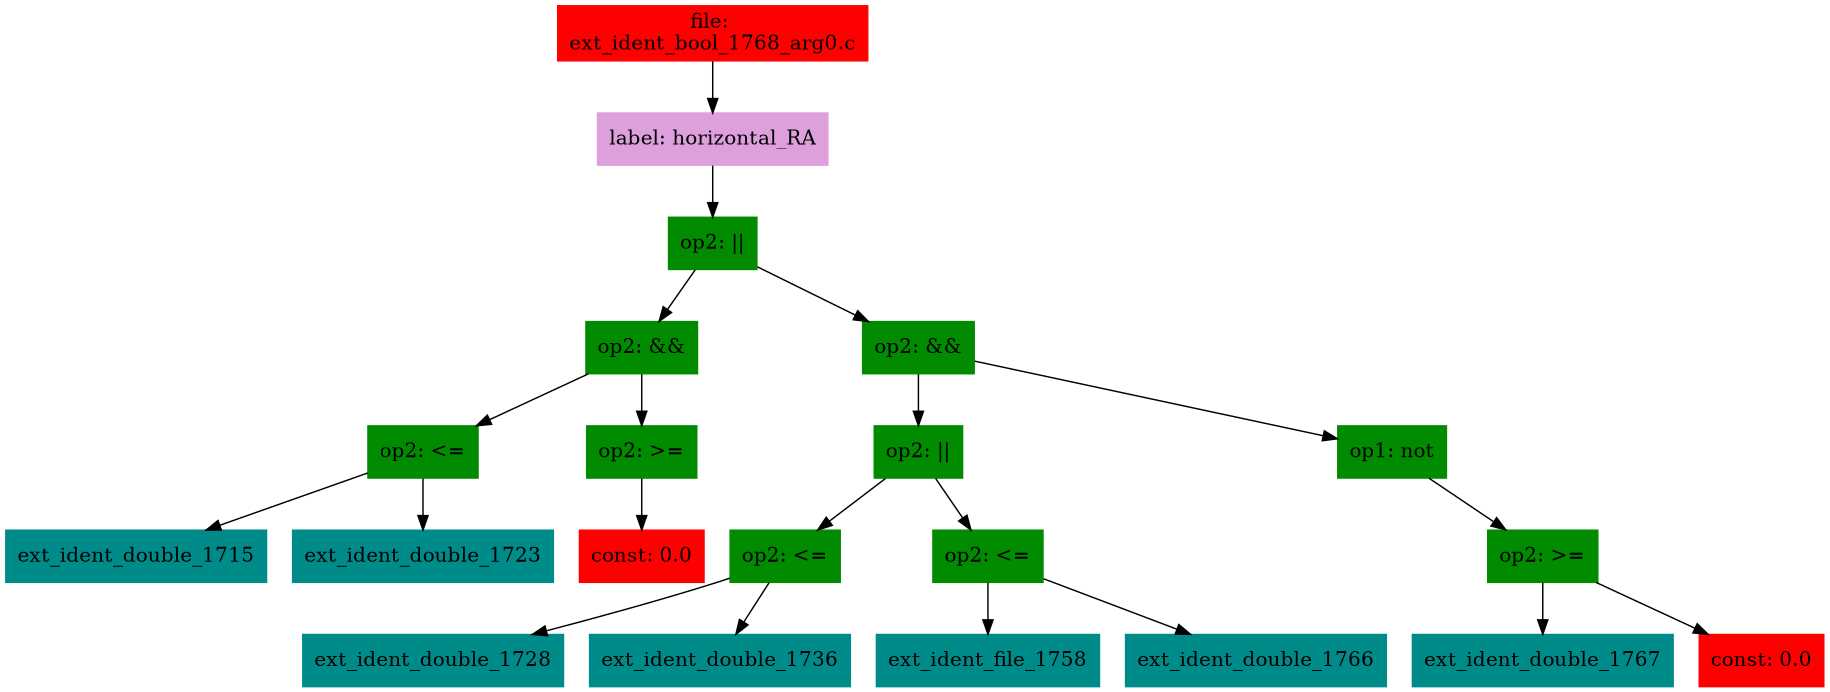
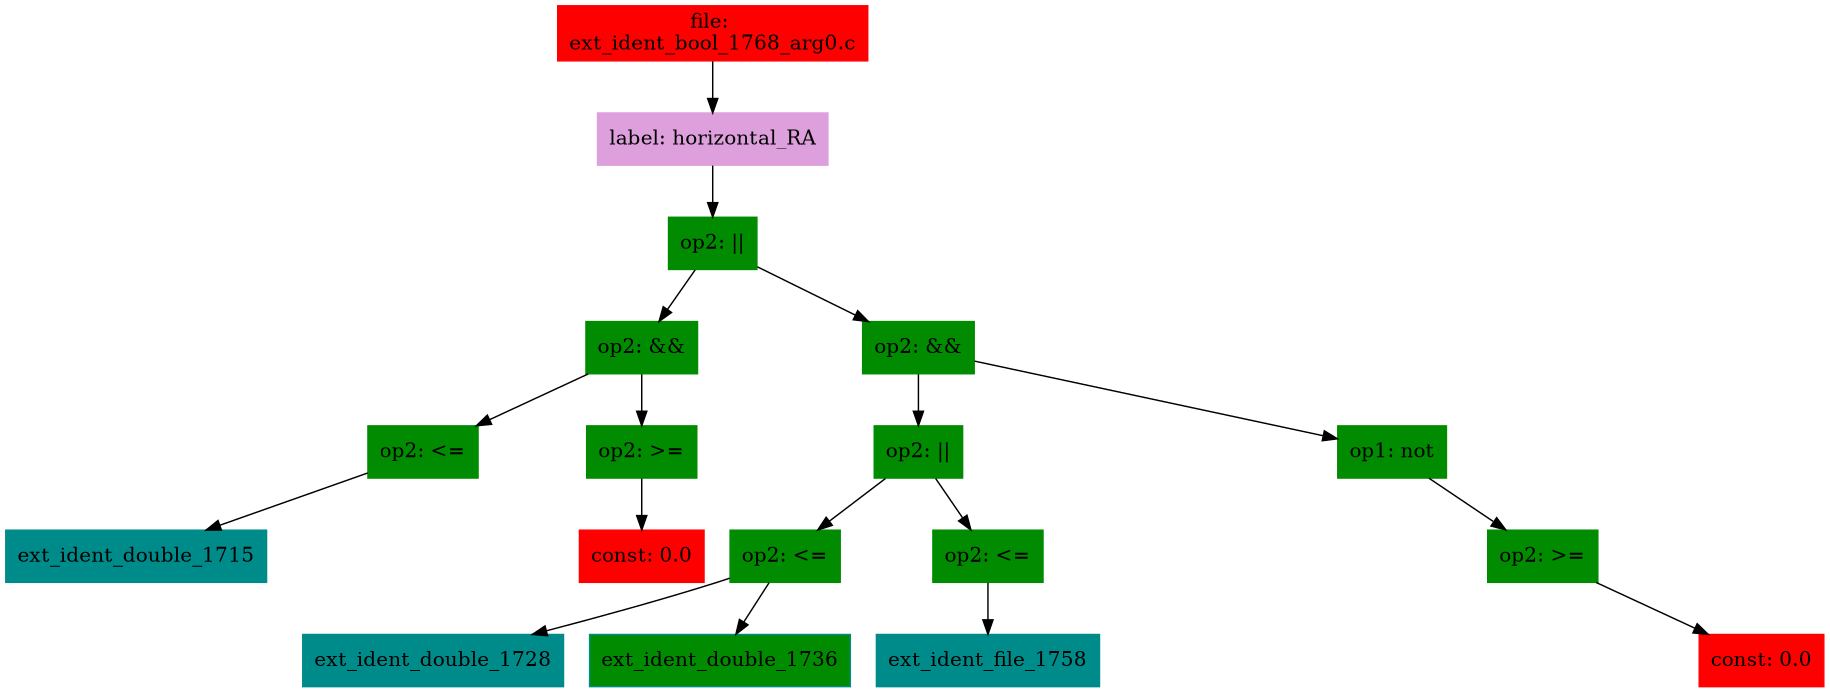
node "ext_ident_double_1723": removed
node "ext_ident_double_1736": fillcolor cyan4 -> green4
node "ext_ident_double_1766": removed
node "ext_ident_double_1767": removed
